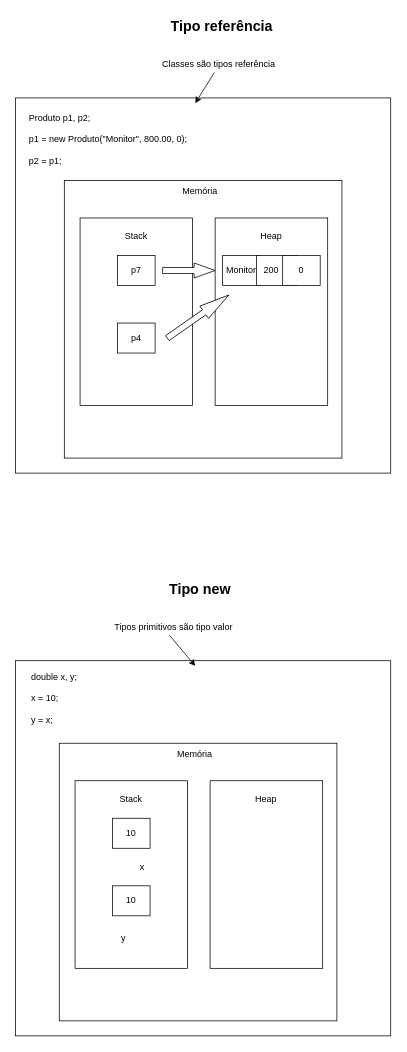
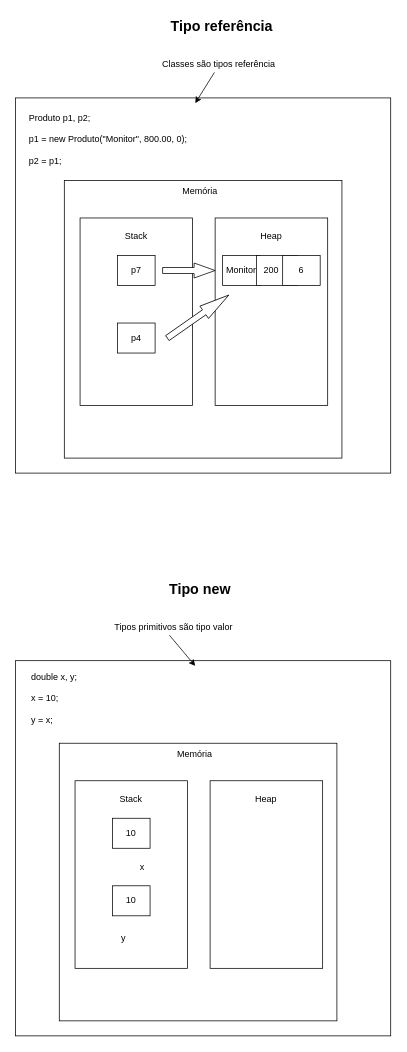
node "0": label "0" -> "6"
